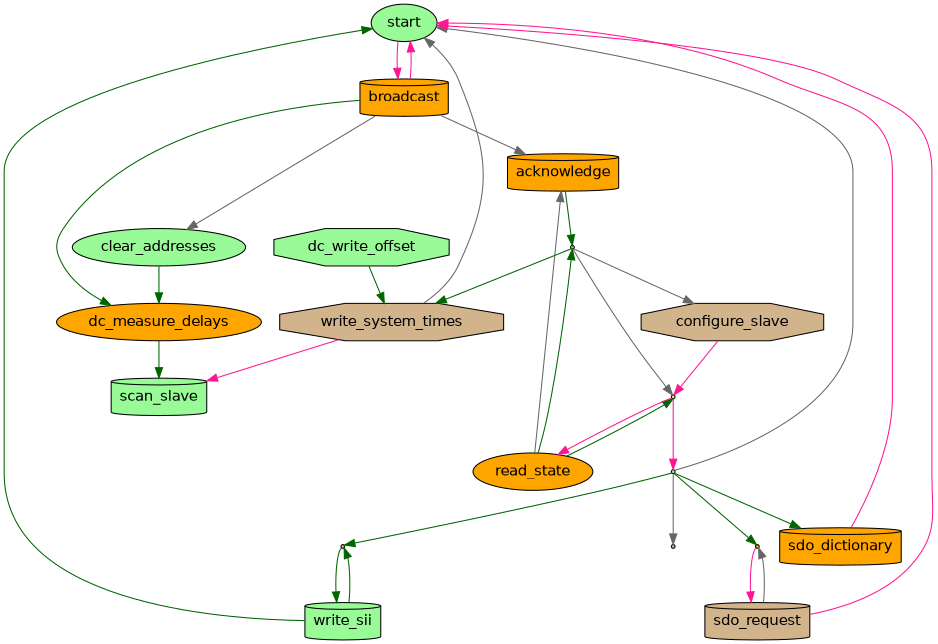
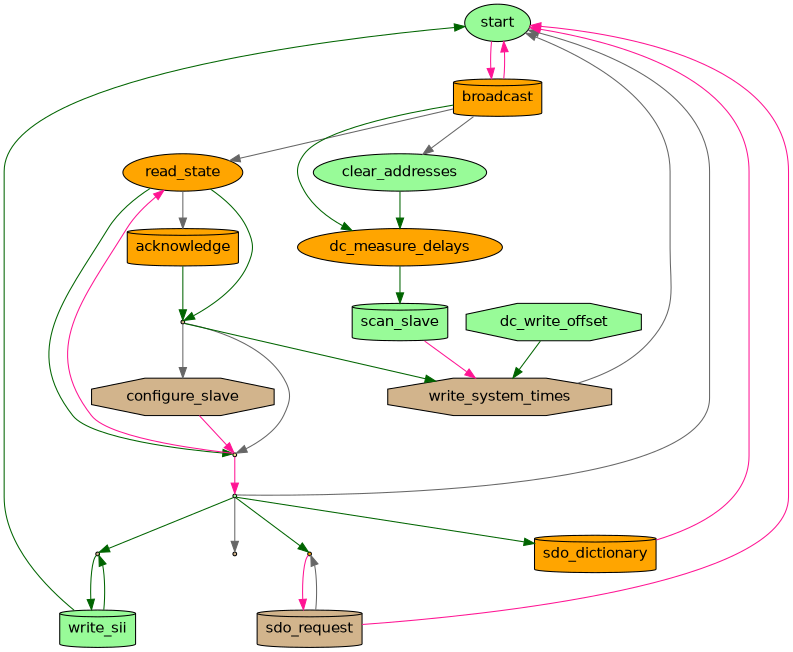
edge "broadcast" -> "acknowledge": now "broadcast" -> "read_state"
edge "write_system_times" -> "scan_slave": reversed
